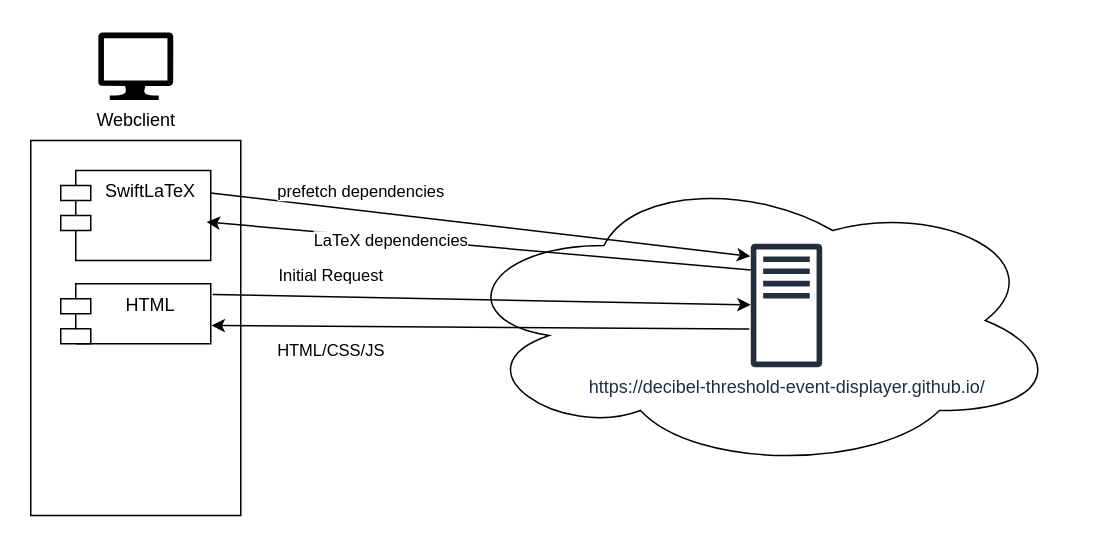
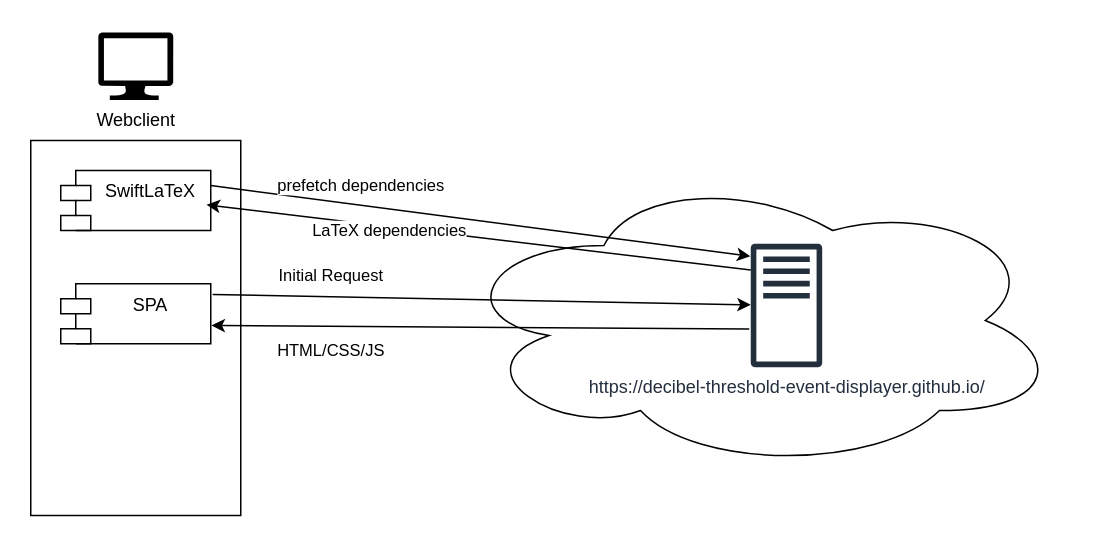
node "SwiftLaTeX": size 150x90 -> 150x60
node "HTML": label "HTML" -> "SPA"
